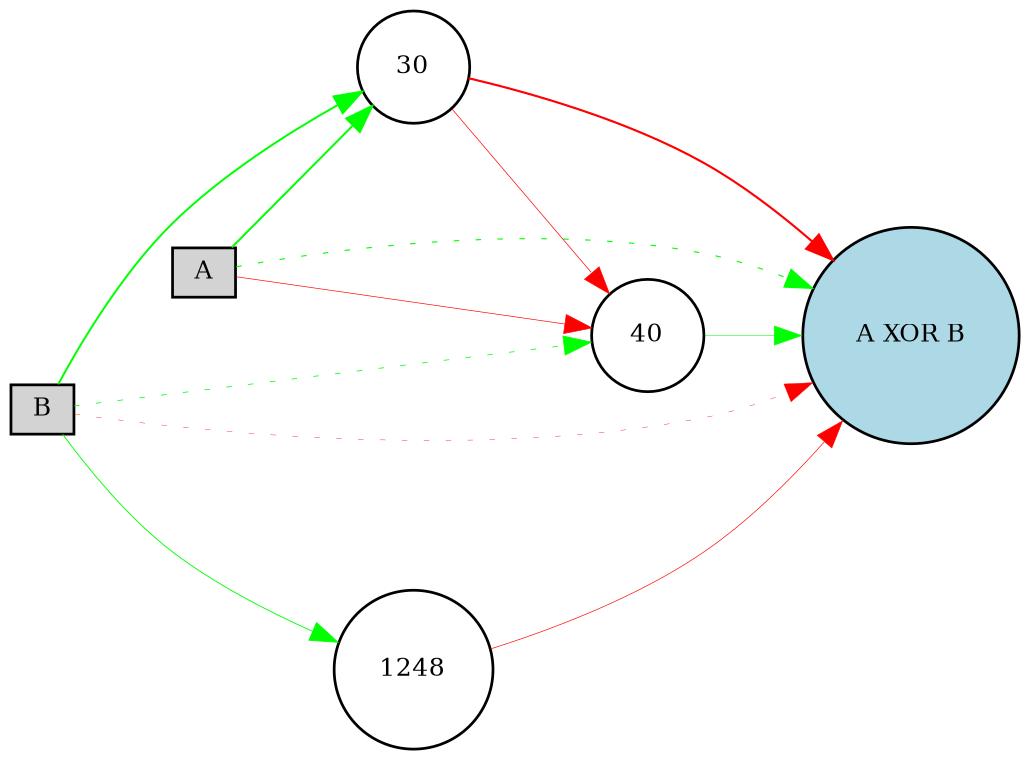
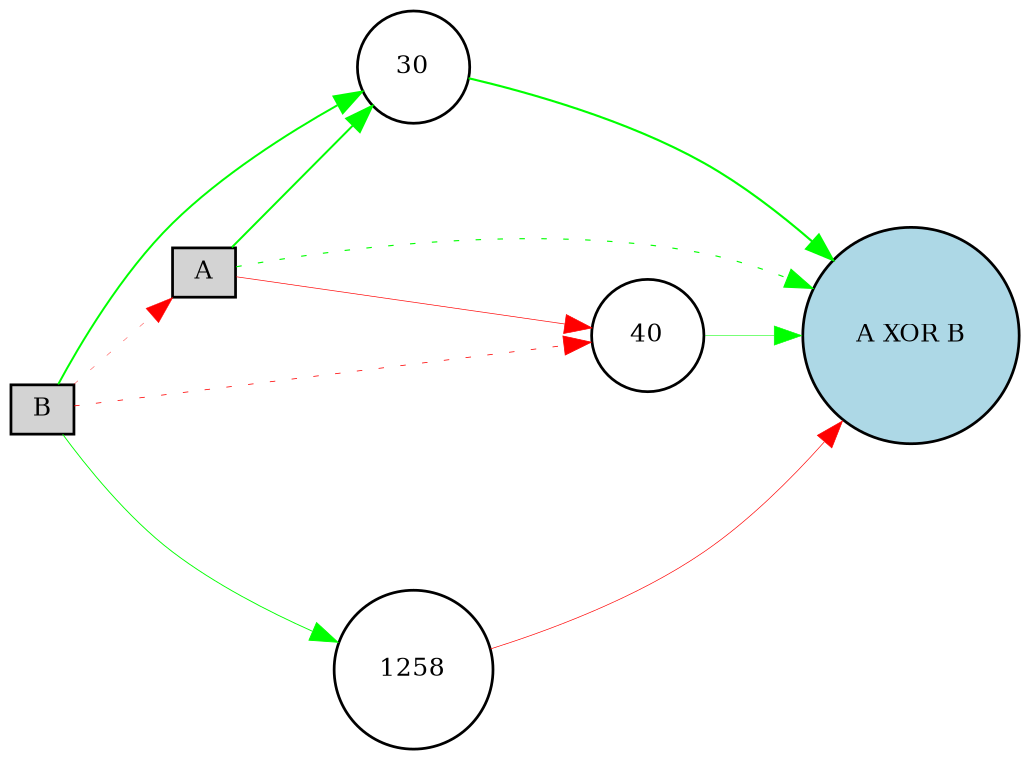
edge "30" -> "A XOR B": color red -> green
edge "30" -> "40": removed
edge "B" -> "40": color green -> red
edge "B" -> "A XOR B": now "B" -> "A"
node "1248": label "1248" -> "1258"
